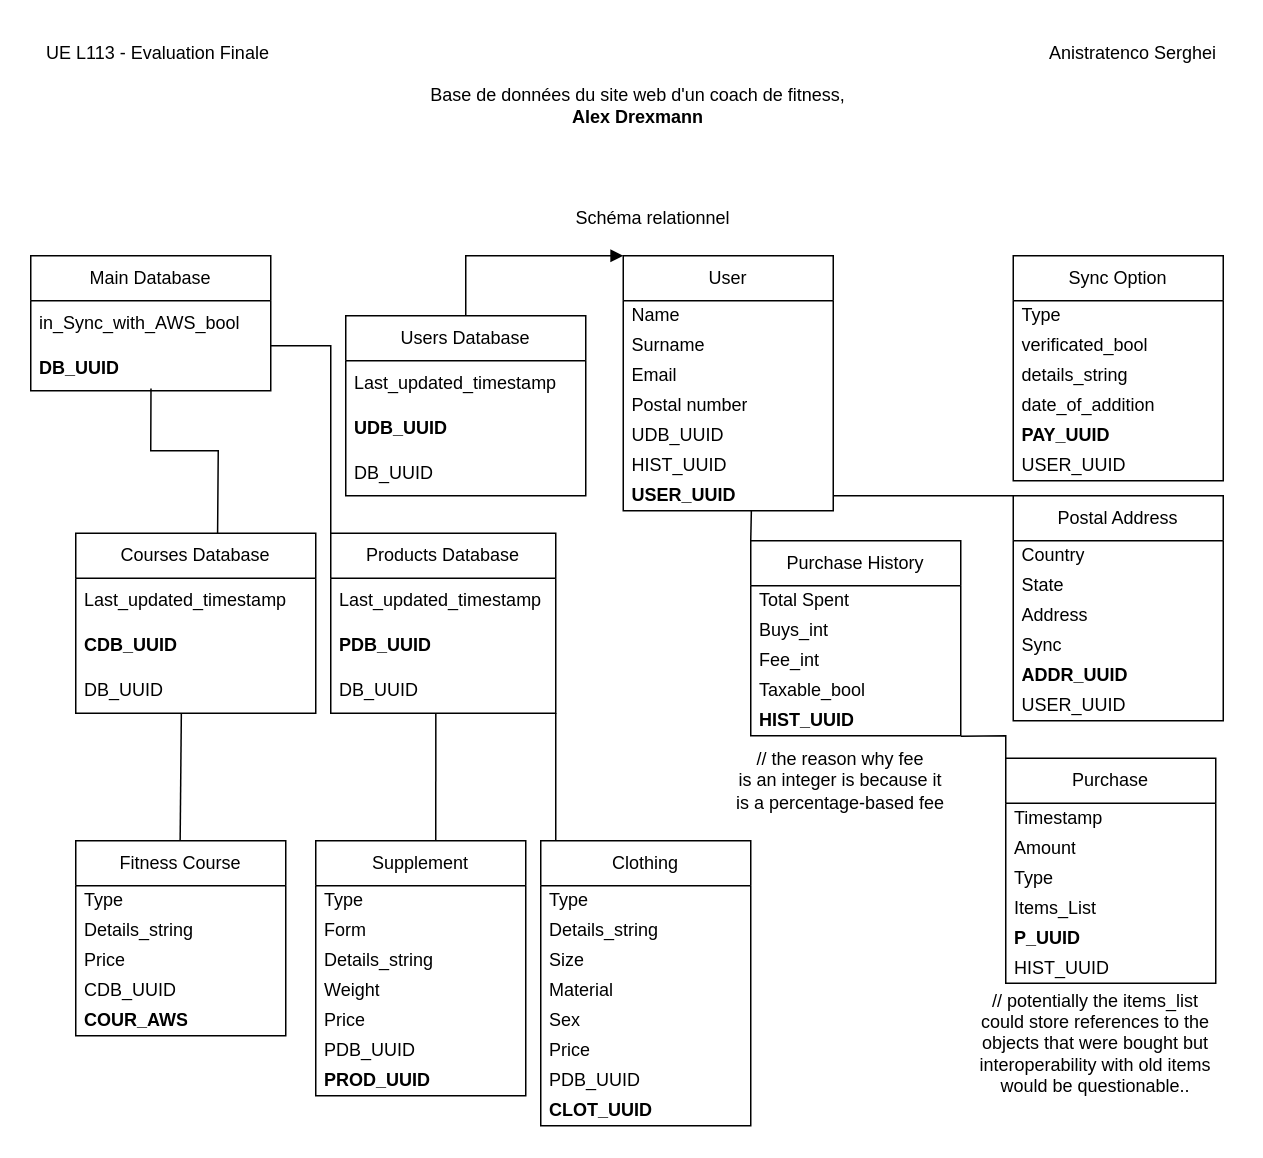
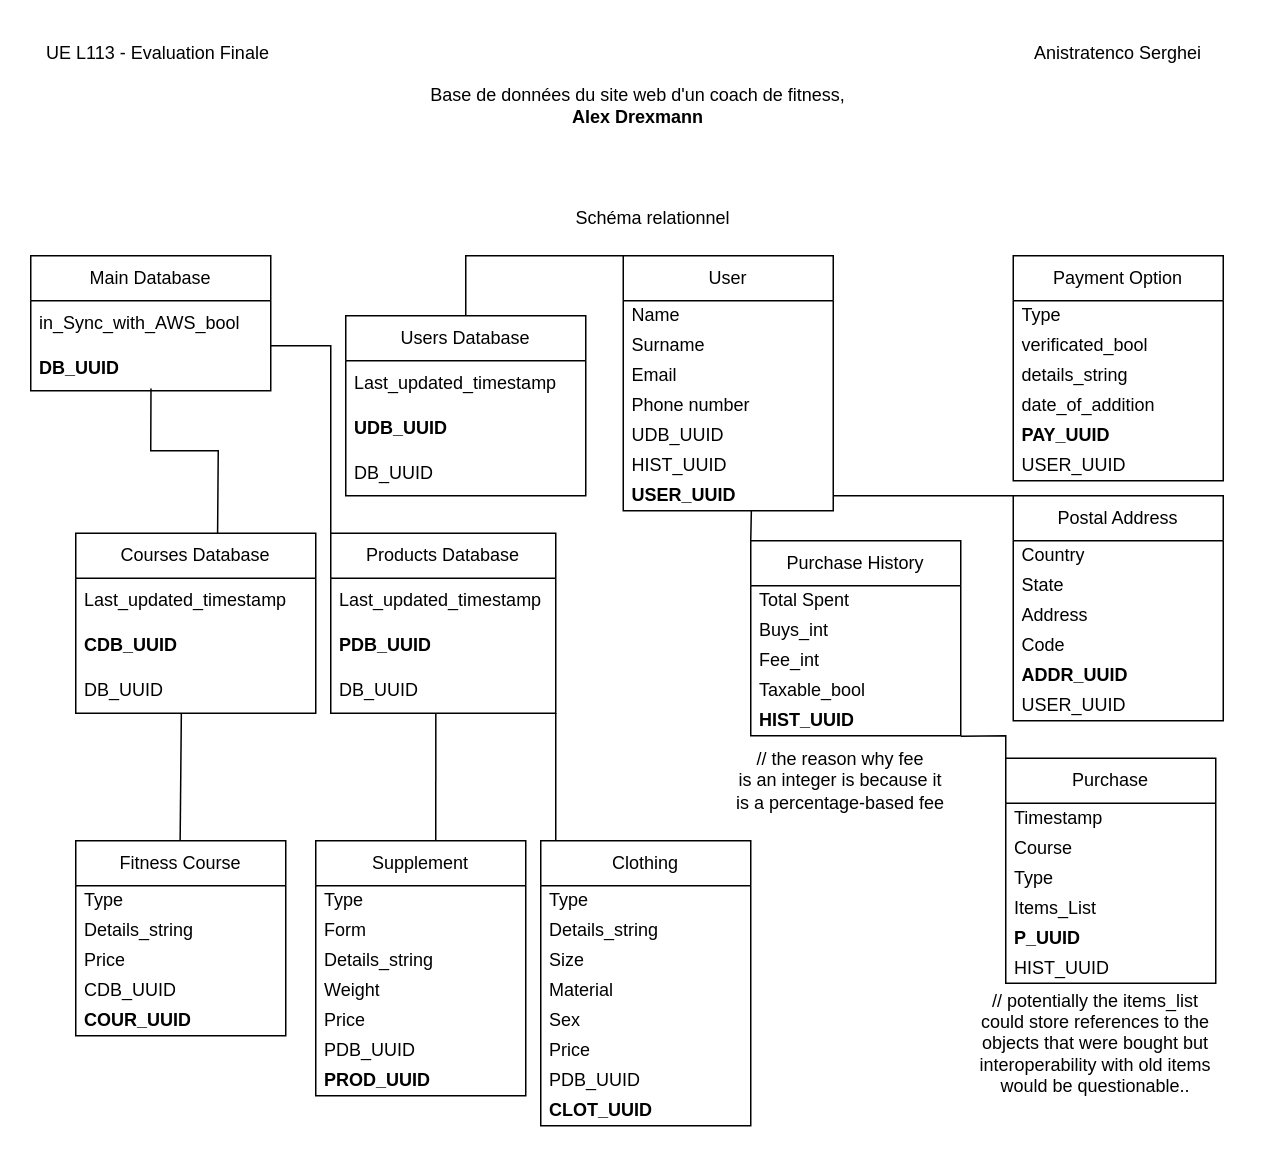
node "Anistratenco Serghei": moved (1133, 53) -> (1118, 53)
edge "Users Database" -> "User": arrowhead block -> none
node "Sync Option": label "Sync Option" -> "Payment Option"
node "Postal number": label "Postal number" -> "Phone number"
node "Sync": label "Sync" -> "Code"
node "Amount": label "Amount" -> "Course"
node "COUR_AWS": label "COUR_AWS" -> "COUR_UUID"
